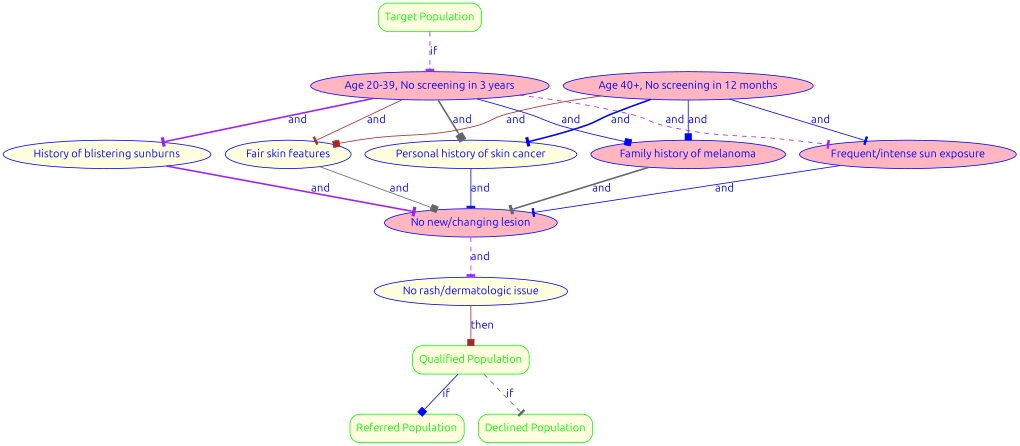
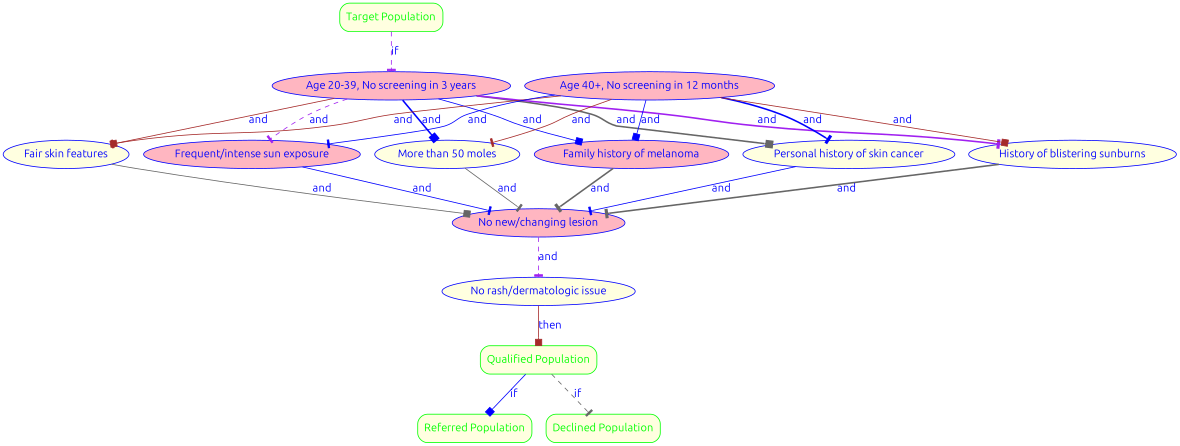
edge "Age 40+, No screening in 12 months" -> "History of blistering sunburns": added, label "and"
node "More than 50 moles": added
edge "History of blistering sunburns" -> "No new/changing lesion": color purple -> gray40
